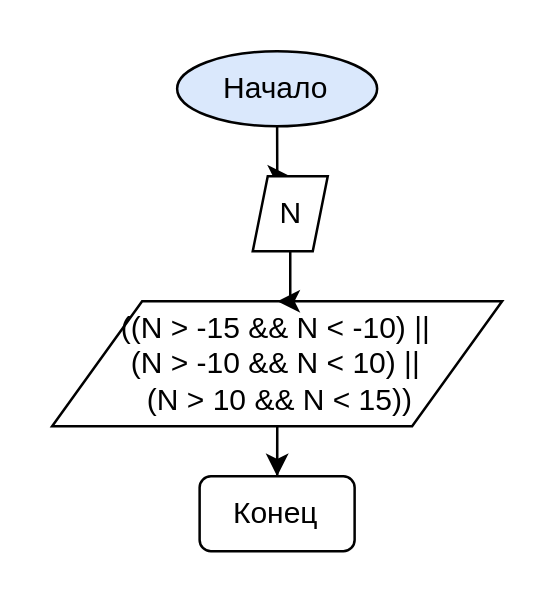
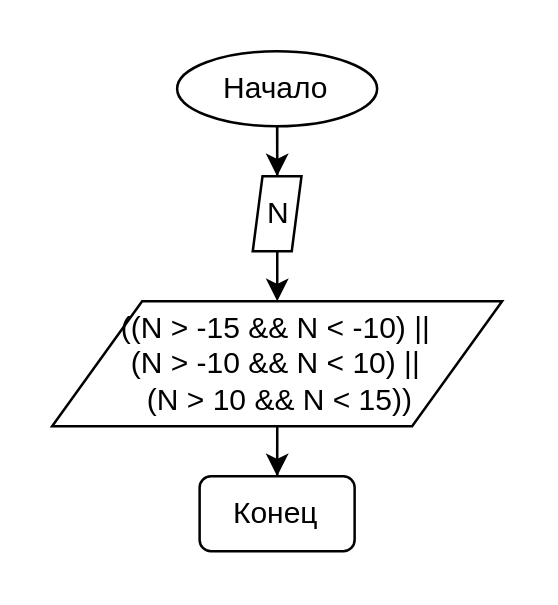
node "Начало": fillcolor #dae8fc -> #ffffff
node "N": size 75x75 -> 49x75
